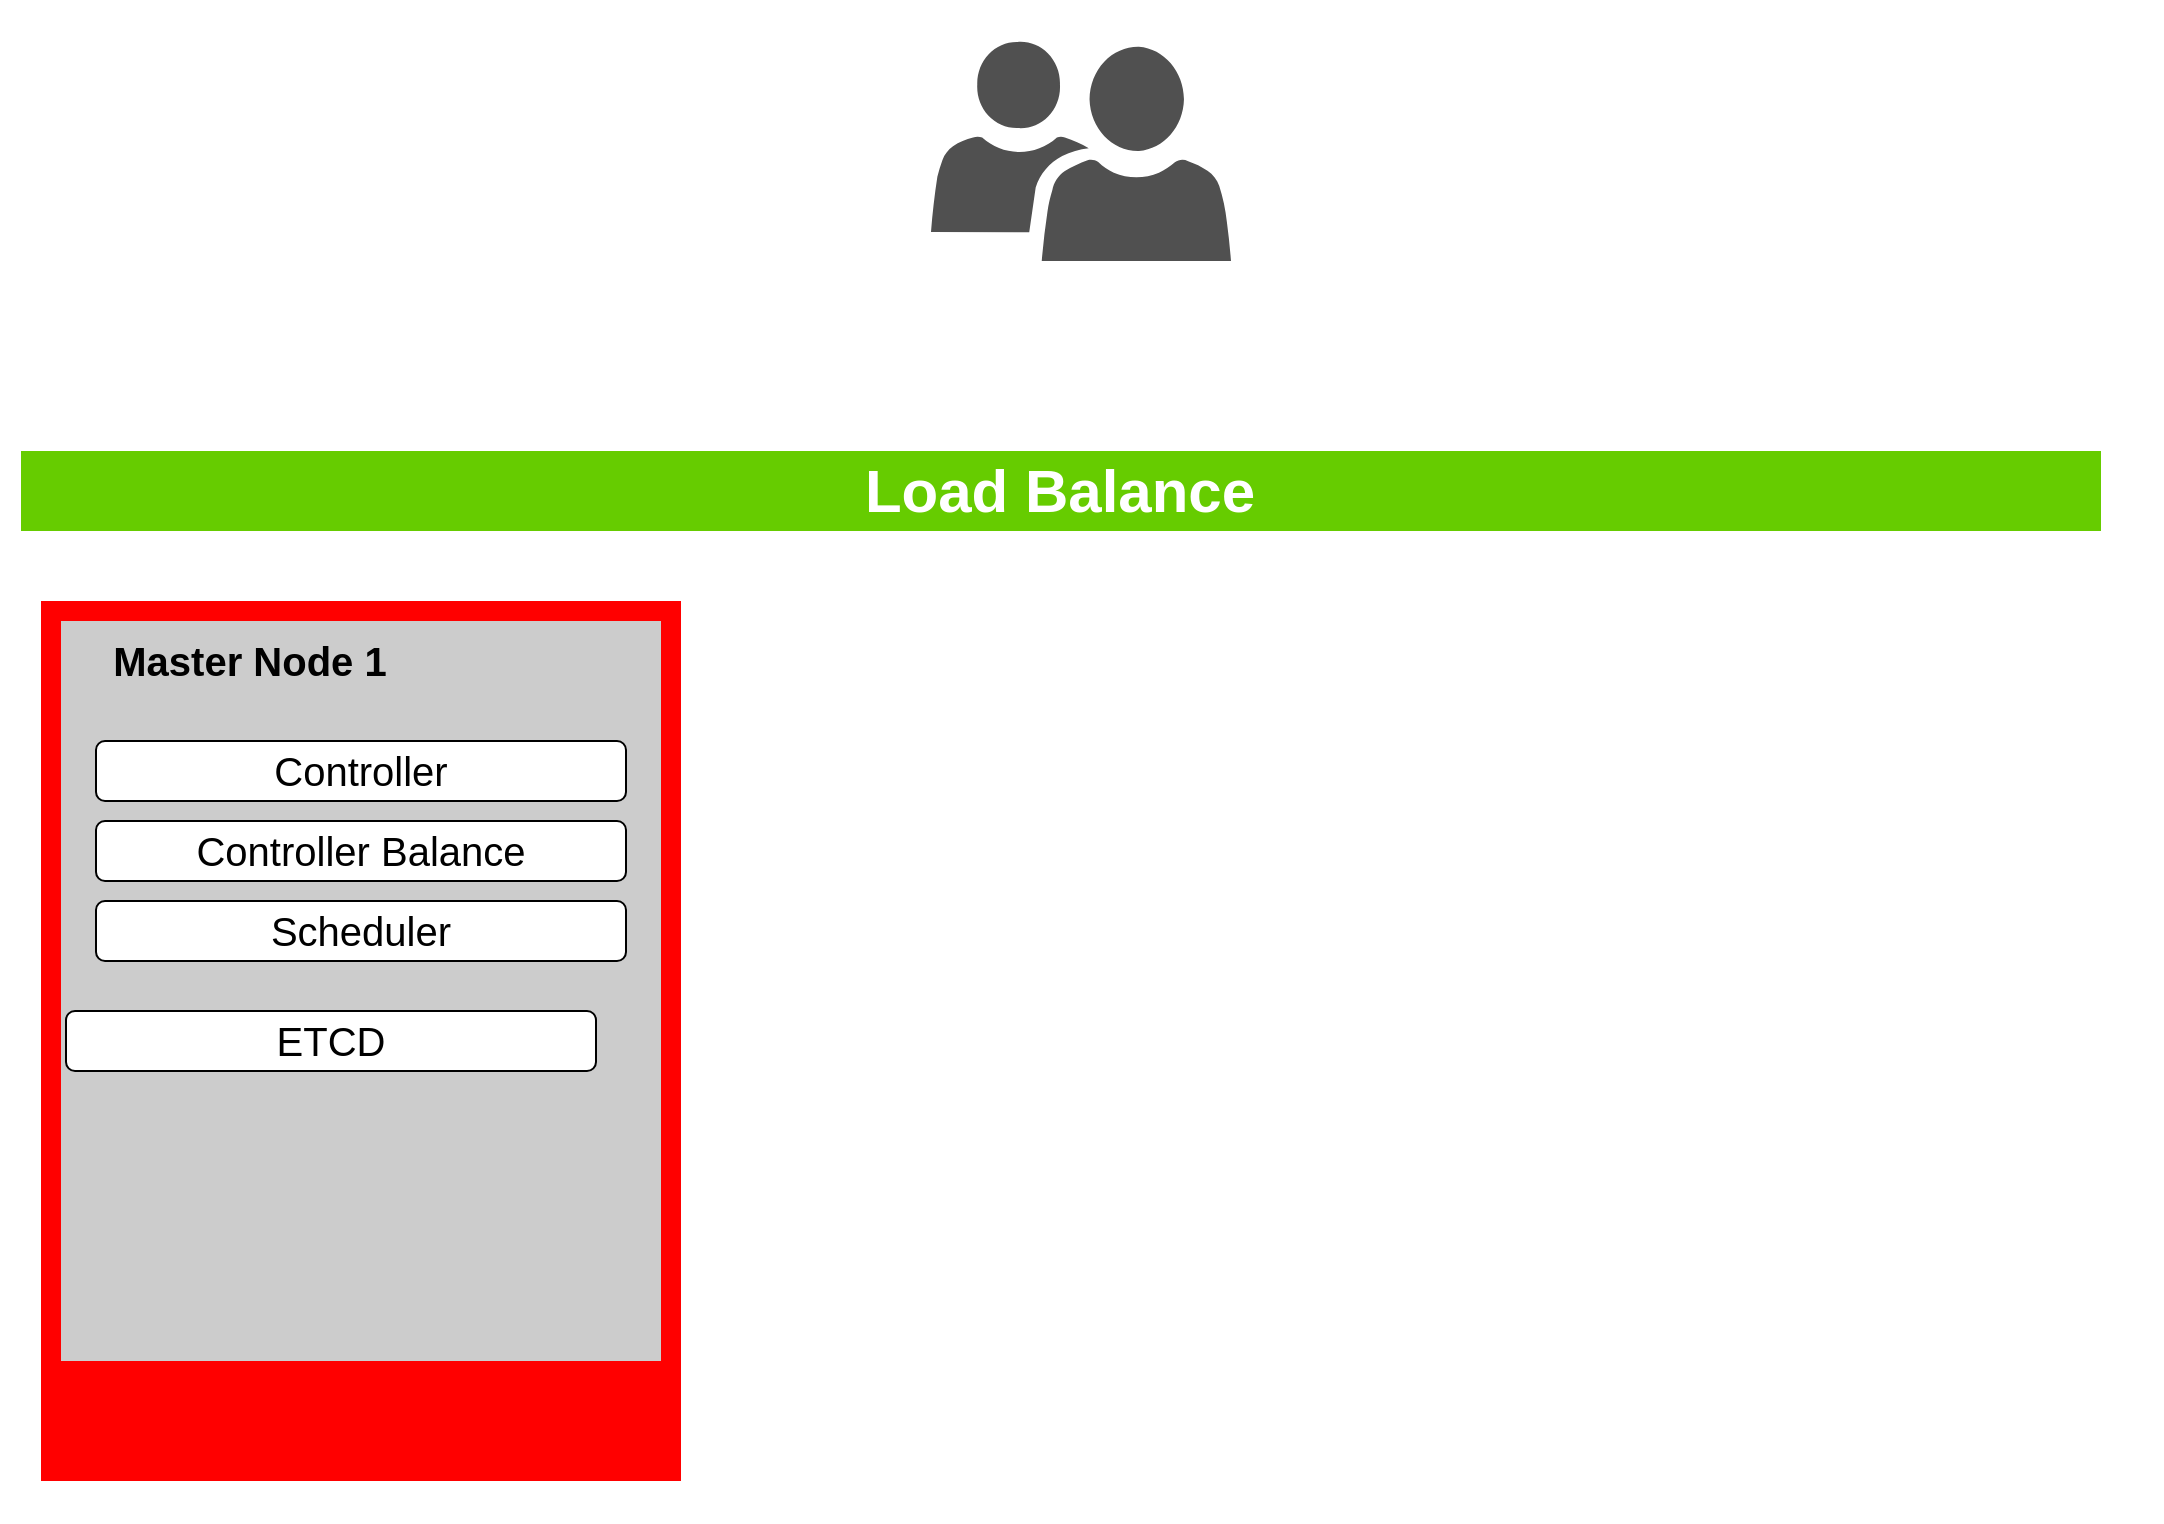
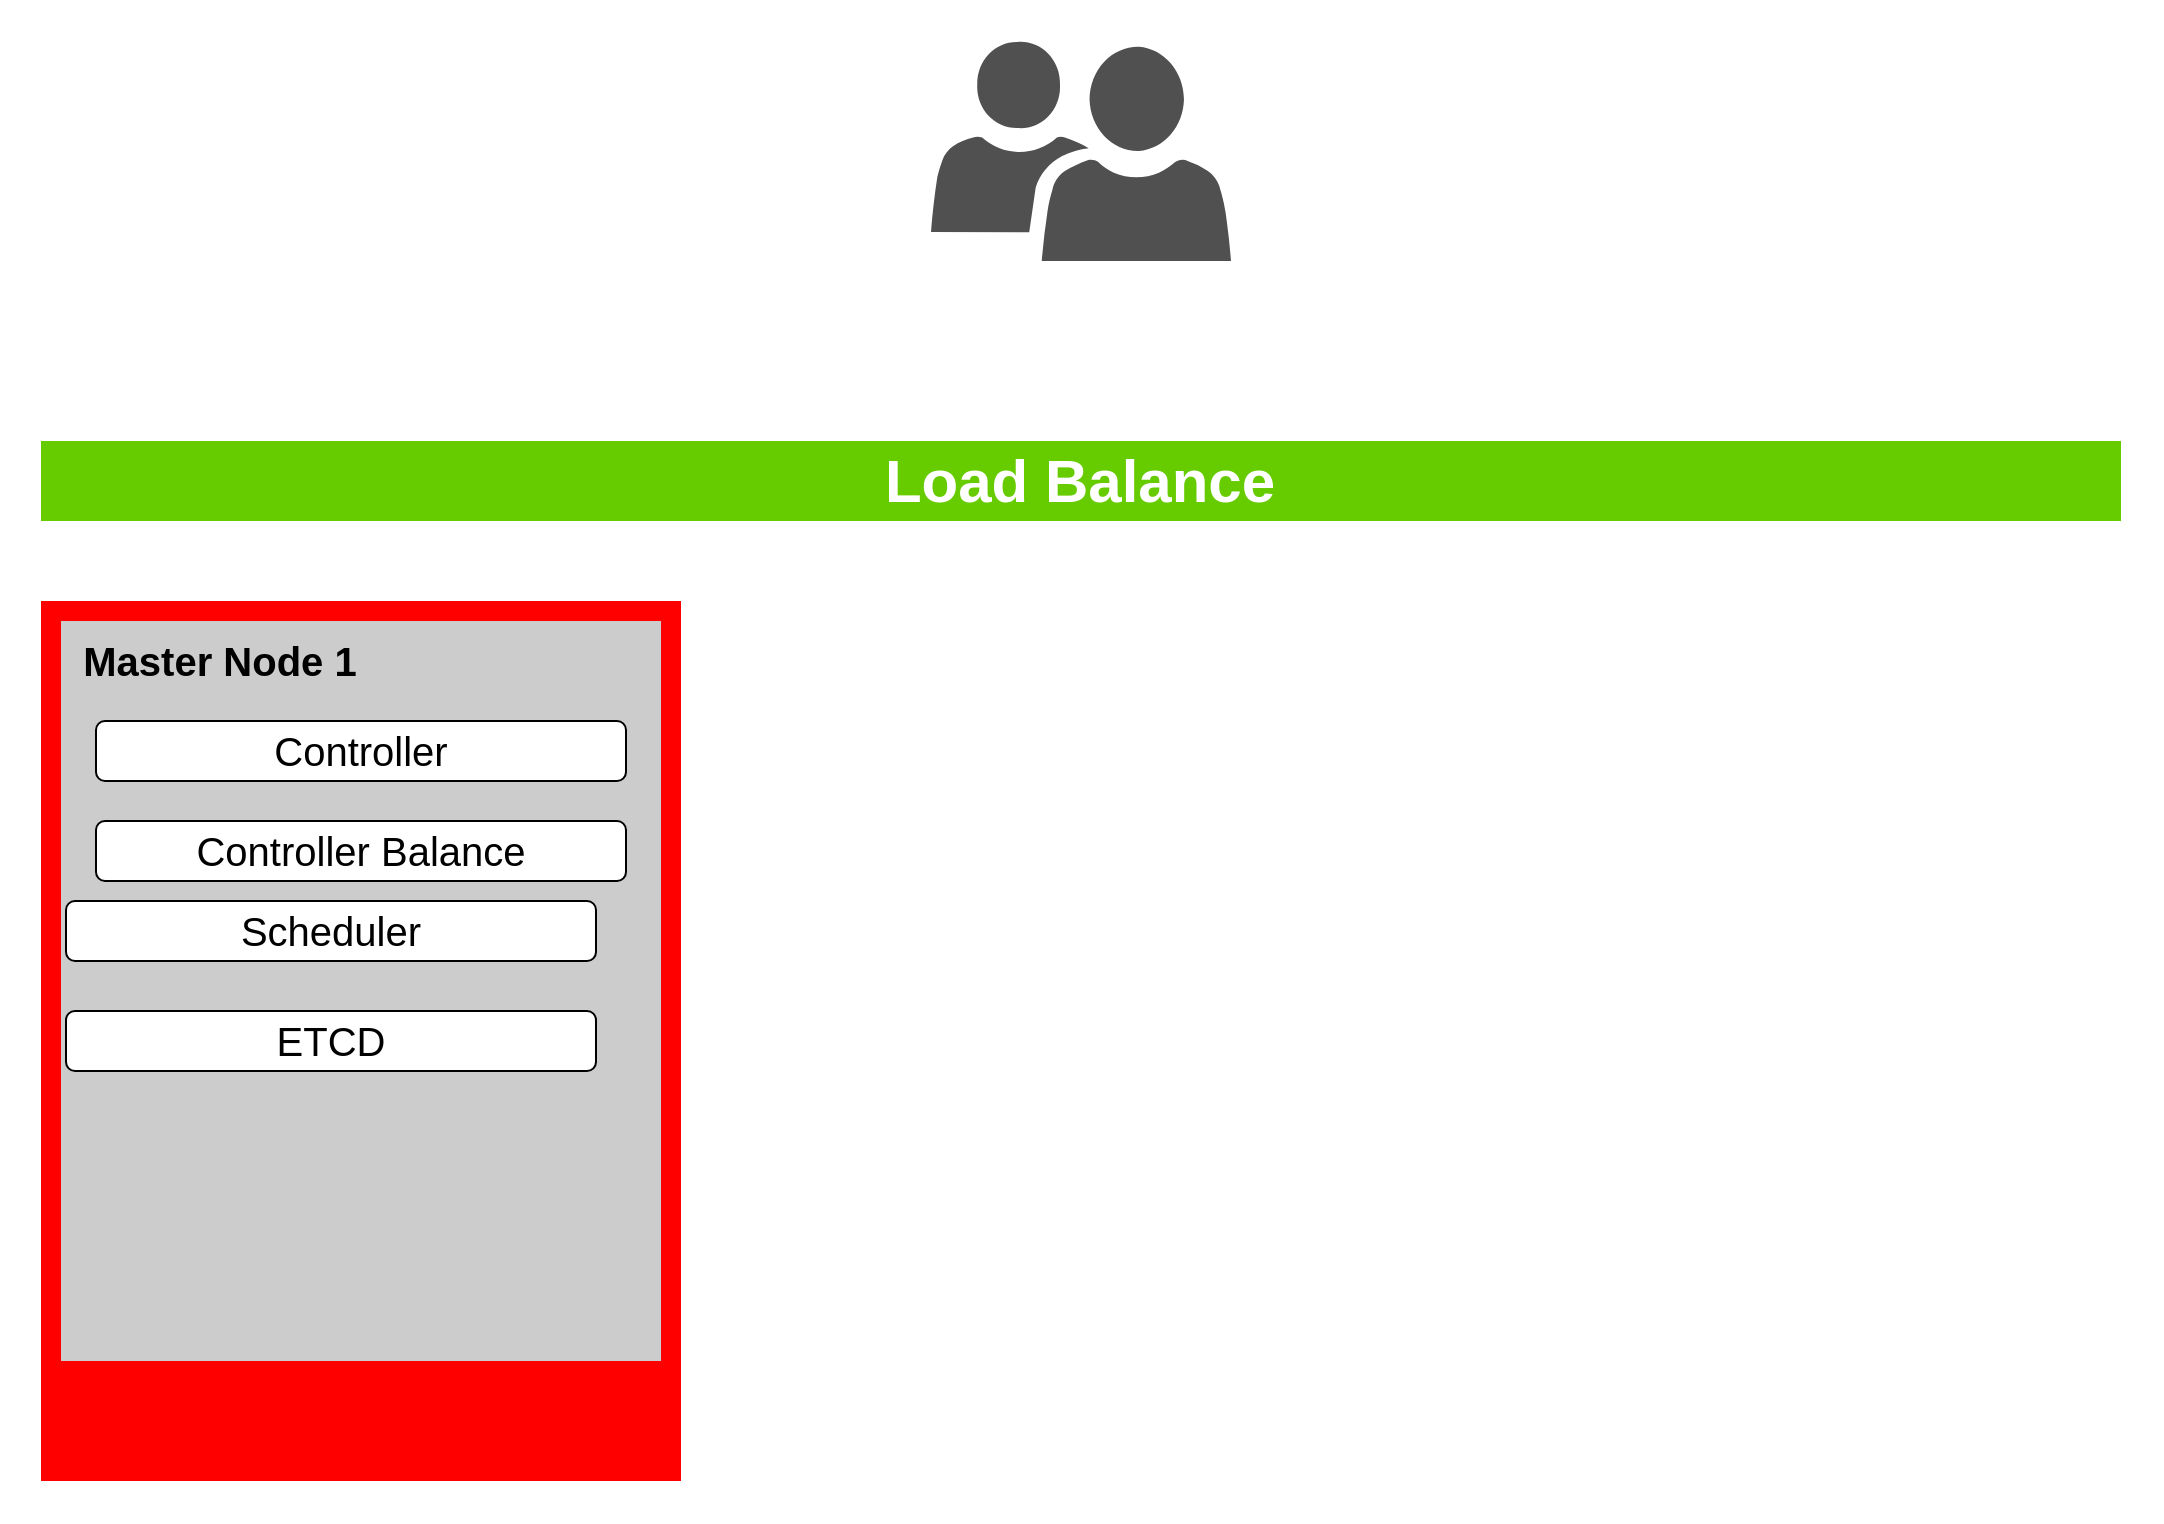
node "Load Balance": moved (1061, 491) -> (1081, 481)
node "Master Node 1": moved (251, 661) -> (221, 661)
node "Controller": moved (361, 771) -> (361, 751)
node "Scheduler": moved (361, 931) -> (331, 931)
